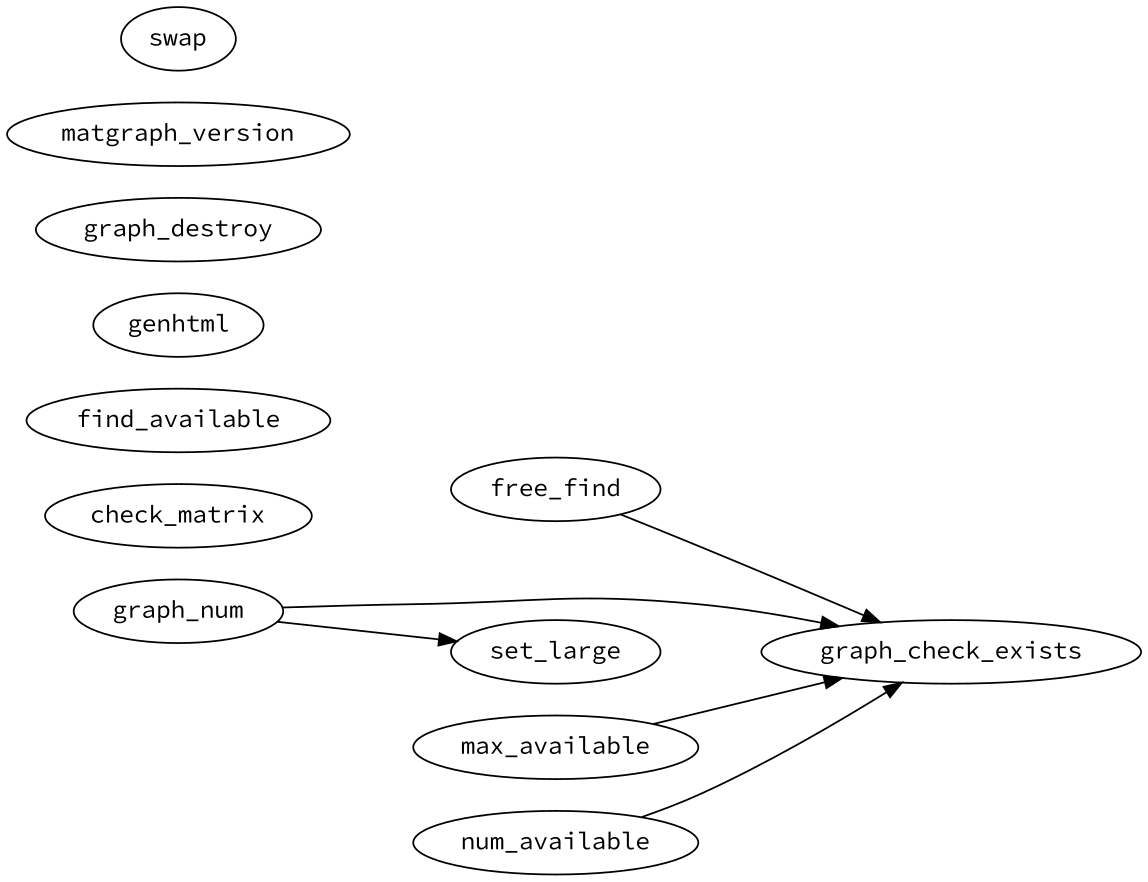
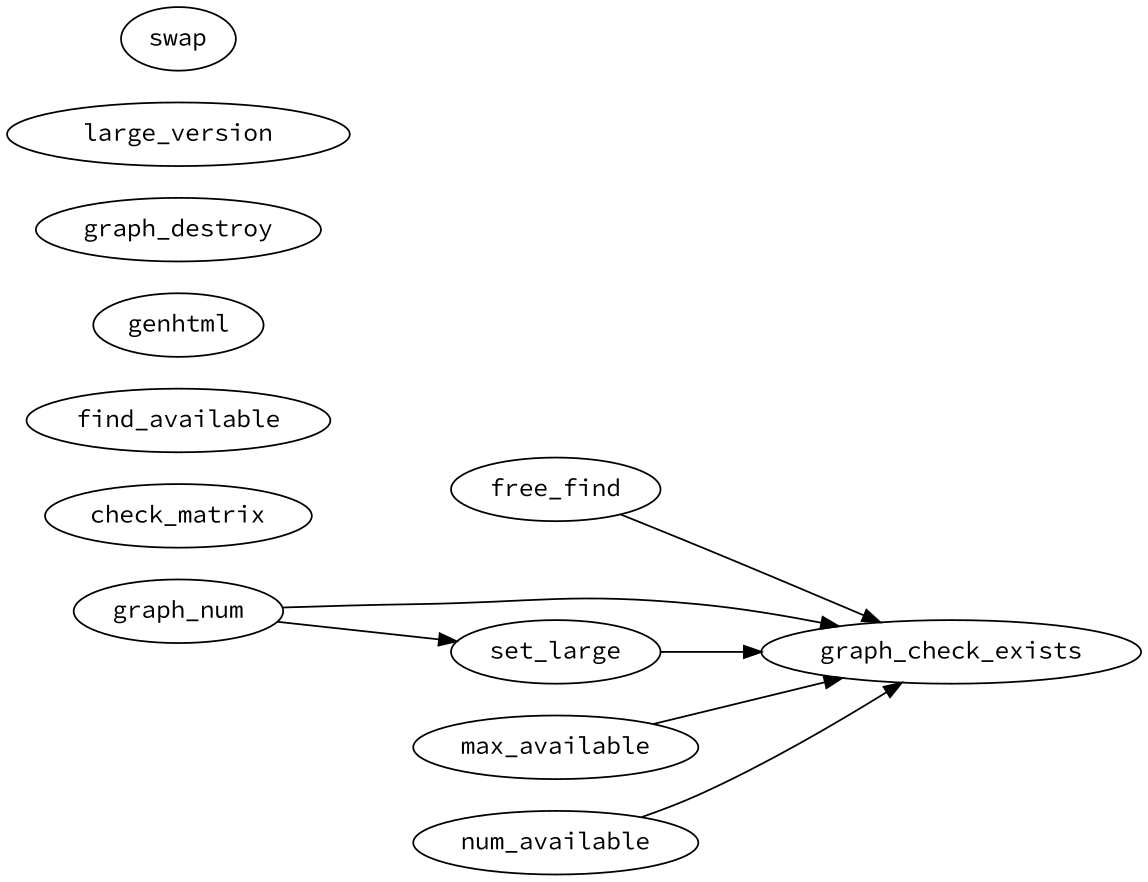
node "matgraph_version": label "matgraph_version" -> "large_version"
edge "set_large" -> "graph_check_exists": added
